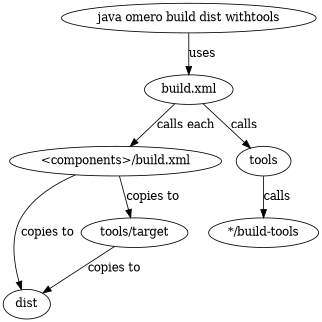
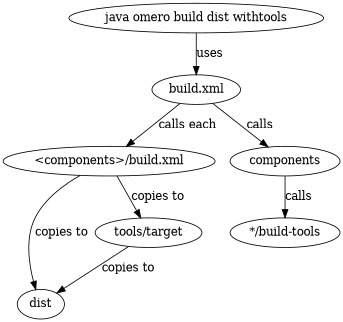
node "tools": label "tools" -> "components"
